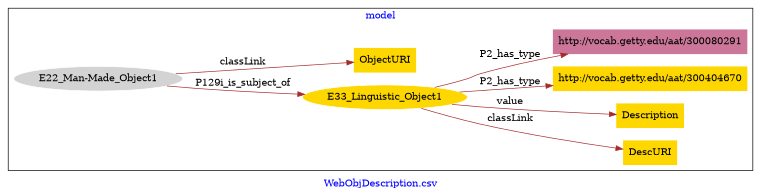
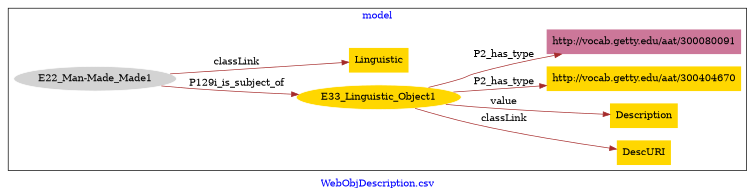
node "http://vocab.getty.edu/aat/300080291": label "http://vocab.getty.edu/aat/300080291" -> "http://vocab.getty.edu/aat/300080091"
node "ObjectURI": label "ObjectURI" -> "Linguistic"
node "E22_Man-Made_Object1": label "E22_Man-Made_Object1" -> "E22_Man-Made_Made1"
